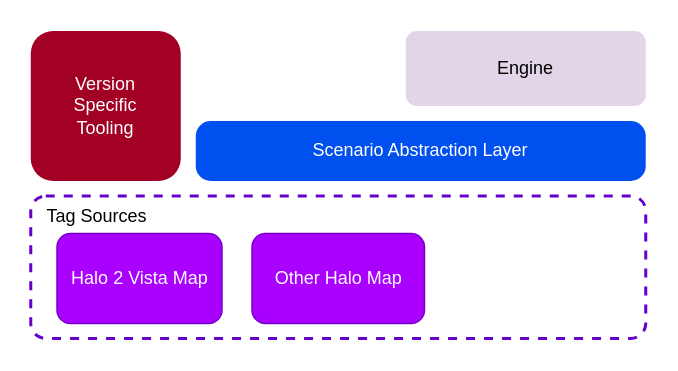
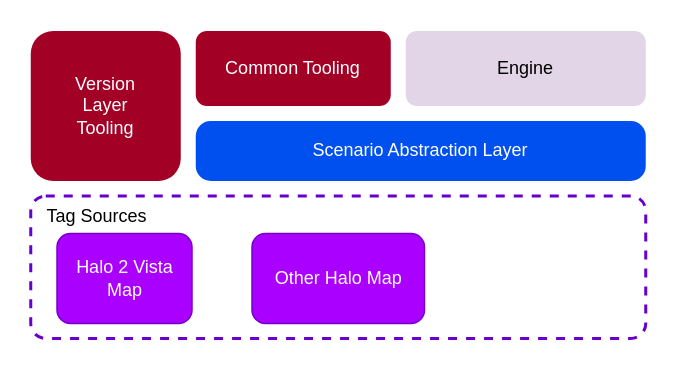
node "Common Tooling": added
node "Version Specific Tooling": label "Version Specific Tooling" -> "Version Layer Tooling"
node "Halo 2 Vista Map": size 165x90 -> 135x90
